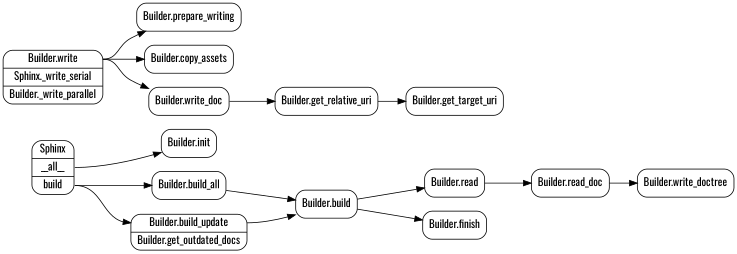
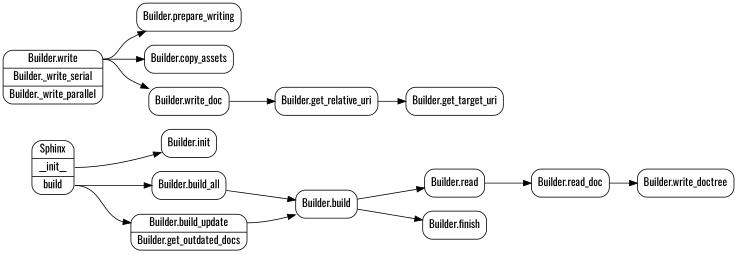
node "Builder.write": text "Sphinx._write_serial" -> "Builder._write_serial"
node "Sphinx": text "__all__" -> "__init__"
